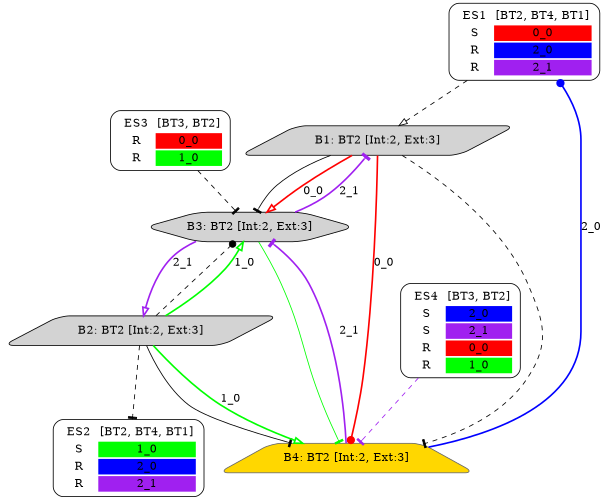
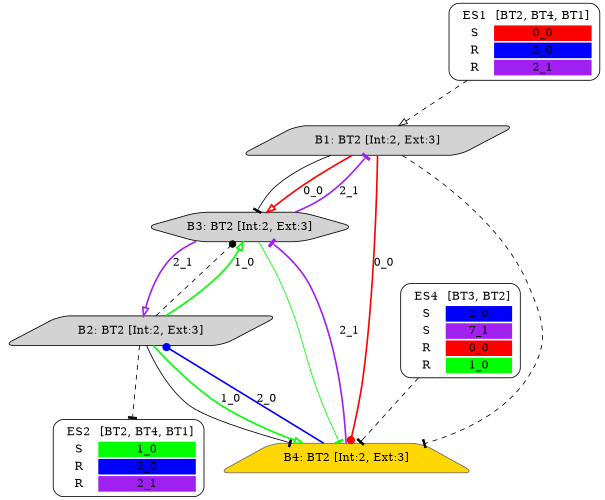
node "ES3": removed
edge "B4: BT2 [Int:2, Ext:3]" -> "ES1": now "B4: BT2 [Int:2, Ext:3]" -> "B2: BT2 [Int:2, Ext:3]"
node "ES4": text "2_1" -> "7_1"
edge "ES4" -> "B4: BT2 [Int:2, Ext:3]": color purple -> black
